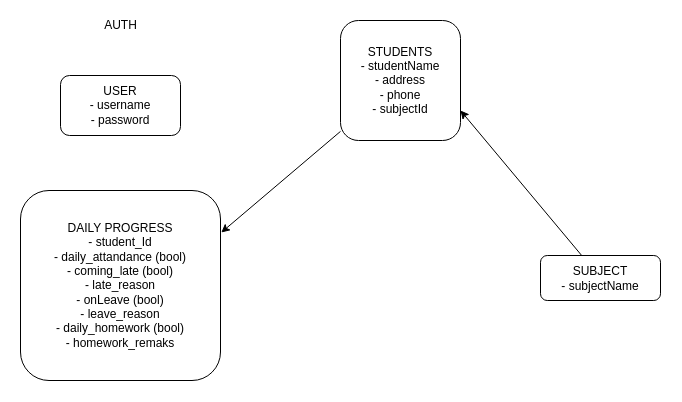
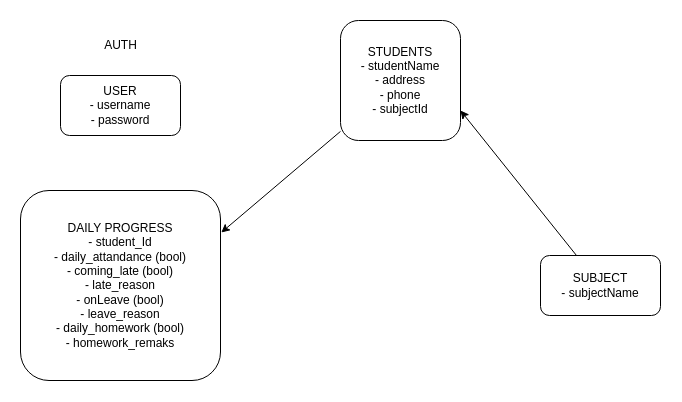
node "AUTH": moved (121, 26) -> (121, 46)
node "SUBJECT - subjectName": size 120x45 -> 120x60
